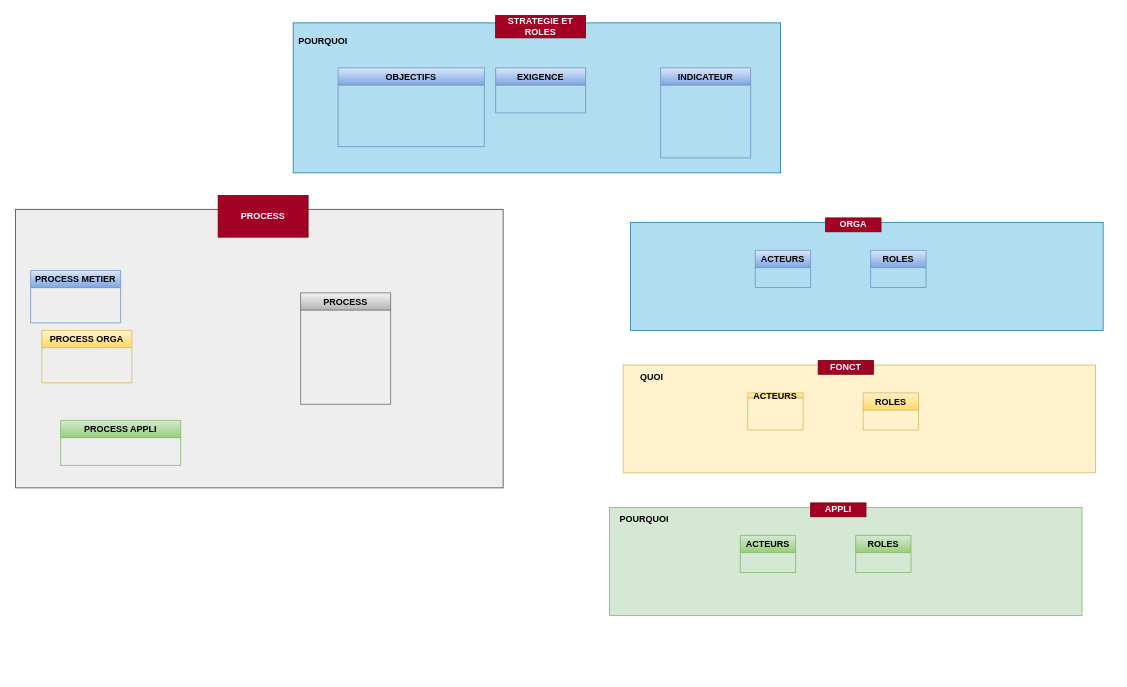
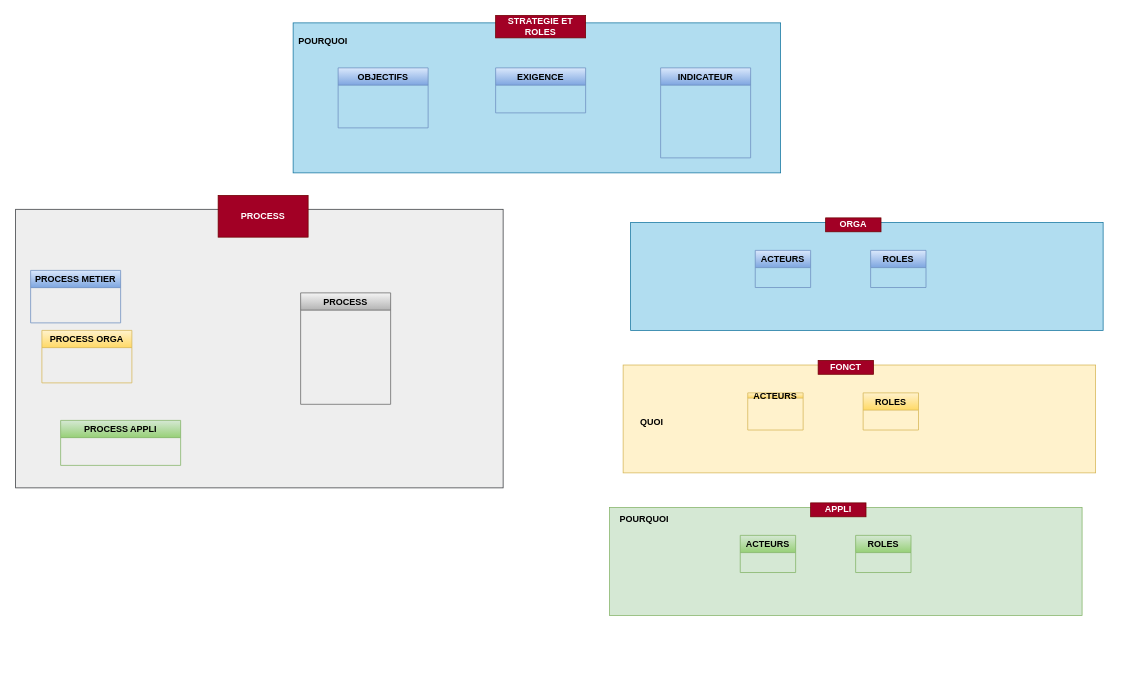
node "OBJECTIFS": size 146x79 -> 90x60
node "QUOI": moved (652, 377) -> (652, 422)
